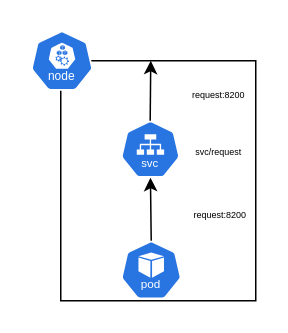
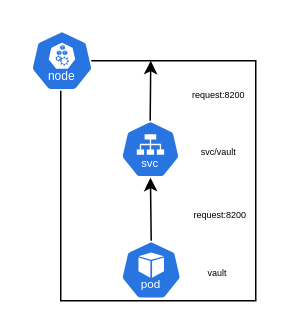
node "svc/request": label "svc/request" -> "svc/vault"
node "vault": added
